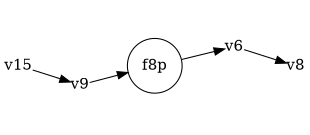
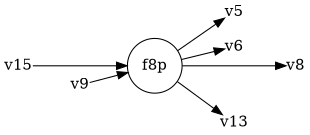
node "v5": added
edge "v6" -> "v8": now "f8p" -> "v8"
edge "v15" -> "v9": now "v15" -> "f8p"
node "v13": added
